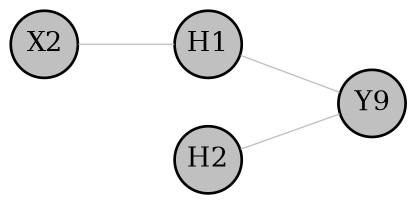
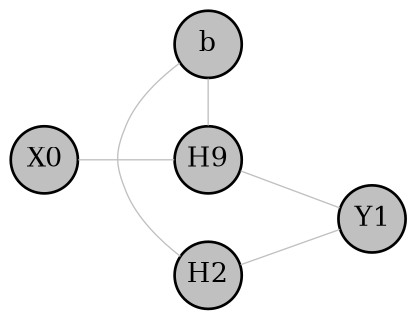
node "X2": label "X2" -> "X0"
node "b": added
node "H1": label "H1" -> "H9"
node "Y9": label "Y9" -> "Y1"
